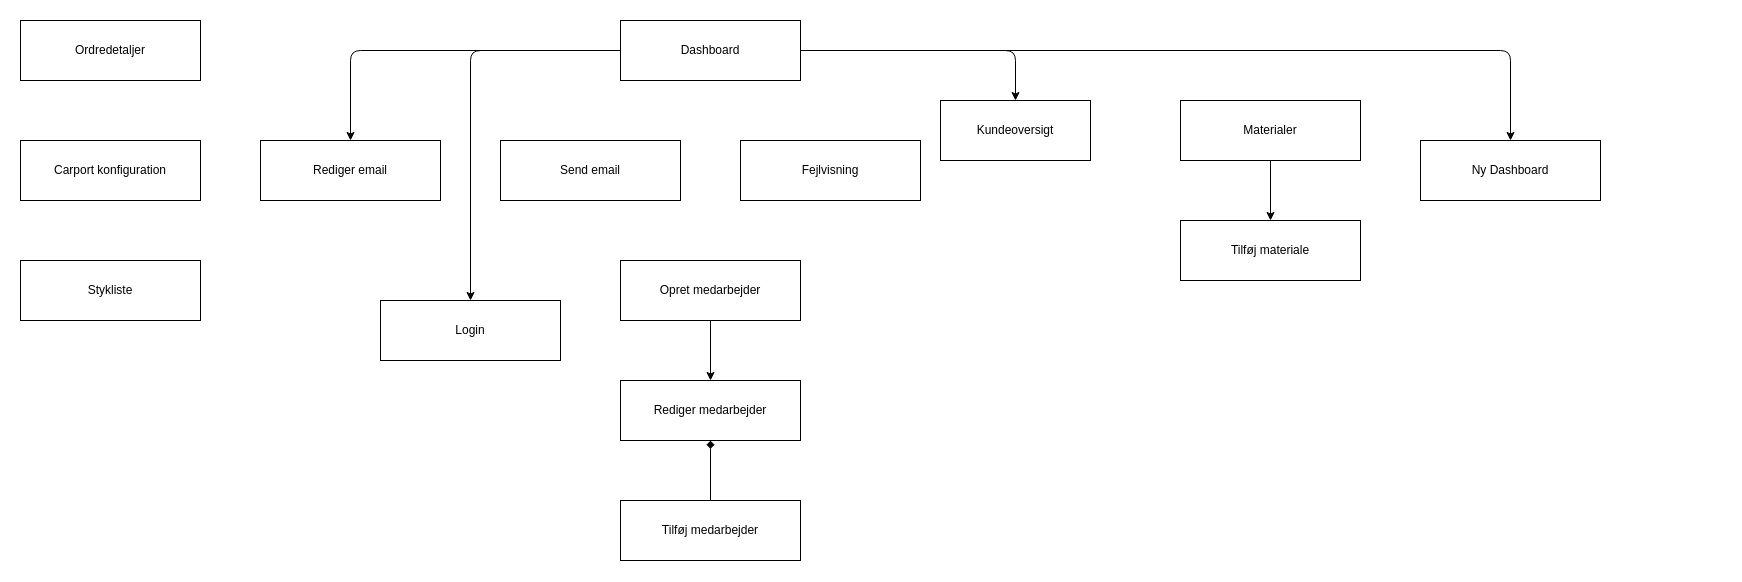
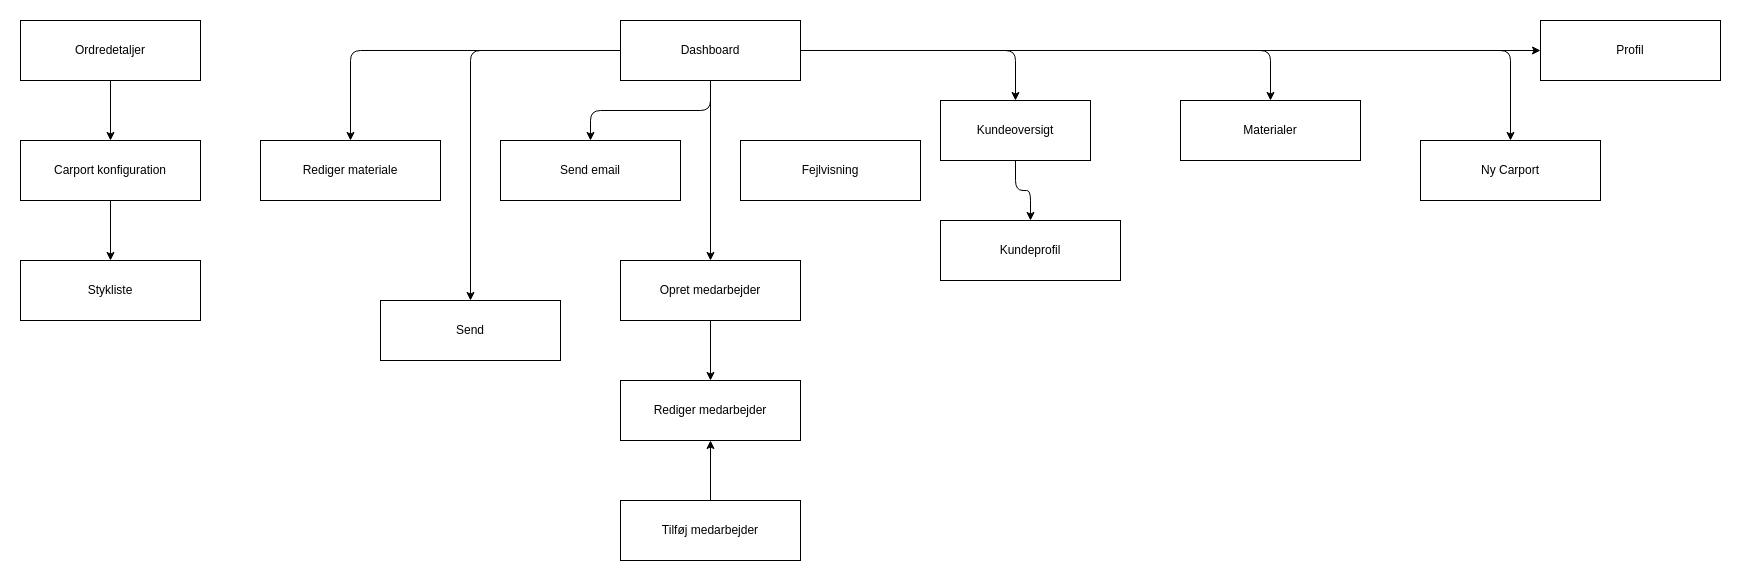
edge "Dashboard" -> "Profil": added
node "Profil": added
edge "Dashboard" -> "Materialer": added
edge "Ordredetaljer" -> "Carport konfiguration": added
edge "Dashboard" -> "Send email": added
node "Rediger email": label "Rediger email" -> "Rediger materiale"
node "Ny Dashboard": label "Ny Dashboard" -> "Ny Carport"
edge "Dashboard" -> "Opret medarbejder": added
edge "Materialer" -> "Tilføj materiale": removed
edge "Kundeoversigt" -> "Kundeprofil": added
edge "Carport konfiguration" -> "Stykliste": added
node "Kundeprofil": added
node "Tilføj materiale": removed
node "Login": label "Login" -> "Send"
edge "Tilføj medarbejder" -> "Rediger medarbejder": arrowhead diamond -> classic
